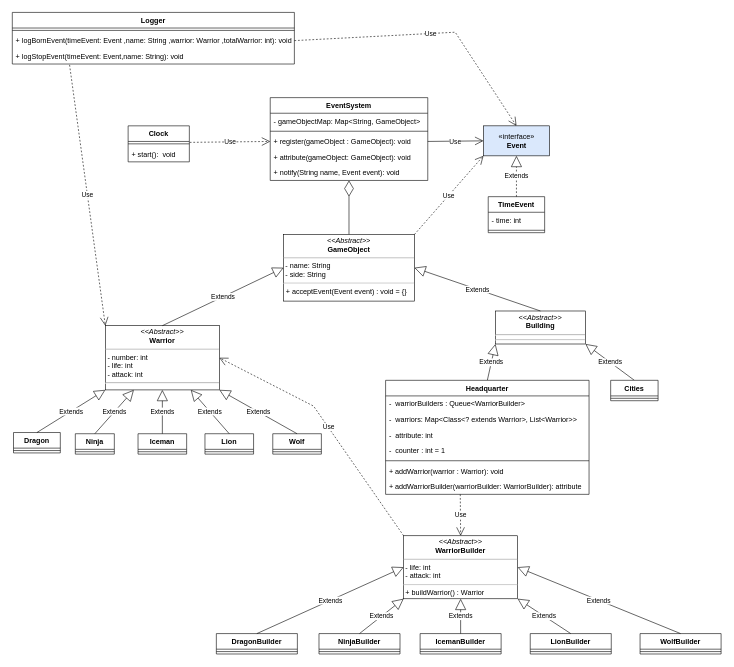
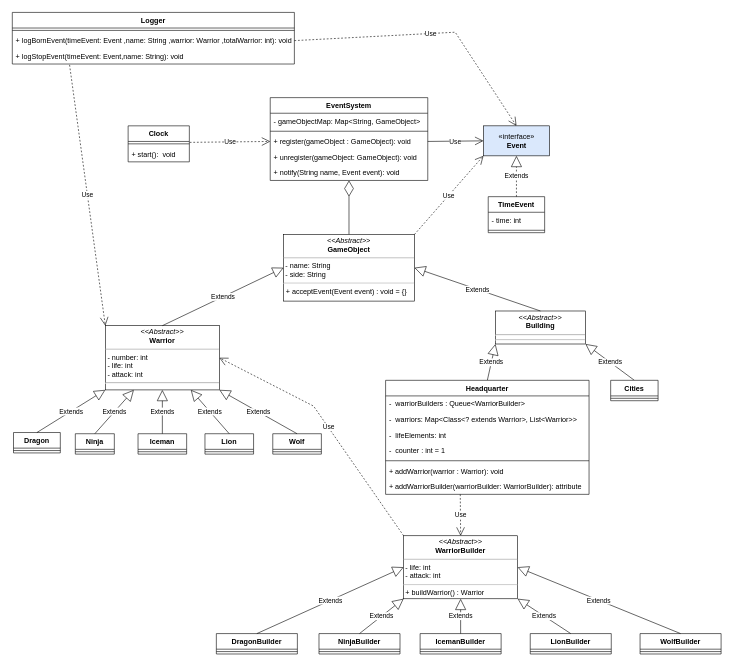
node "+ attribute(gameObject: GameObject): void": label "+ attribute(gameObject: GameObject): void" -> "+ unregister(gameObject: GameObject): void"
node "- attribute: int": label "- attribute: int" -> "- lifeElements: int"
